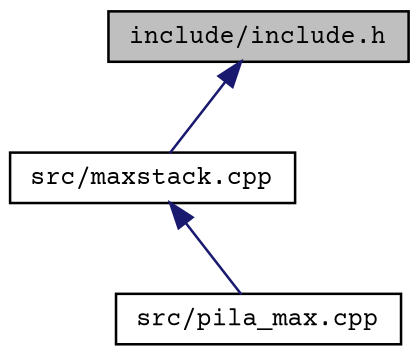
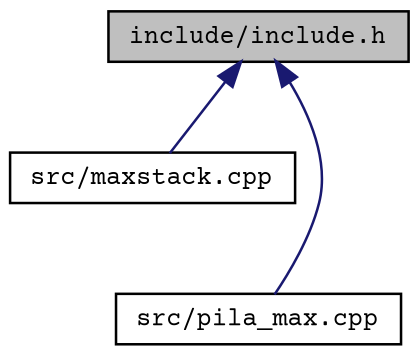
edge "src/pila_max.cpp" -> "src/maxstack.cpp": now "src/pila_max.cpp" -> "include/include.h"
